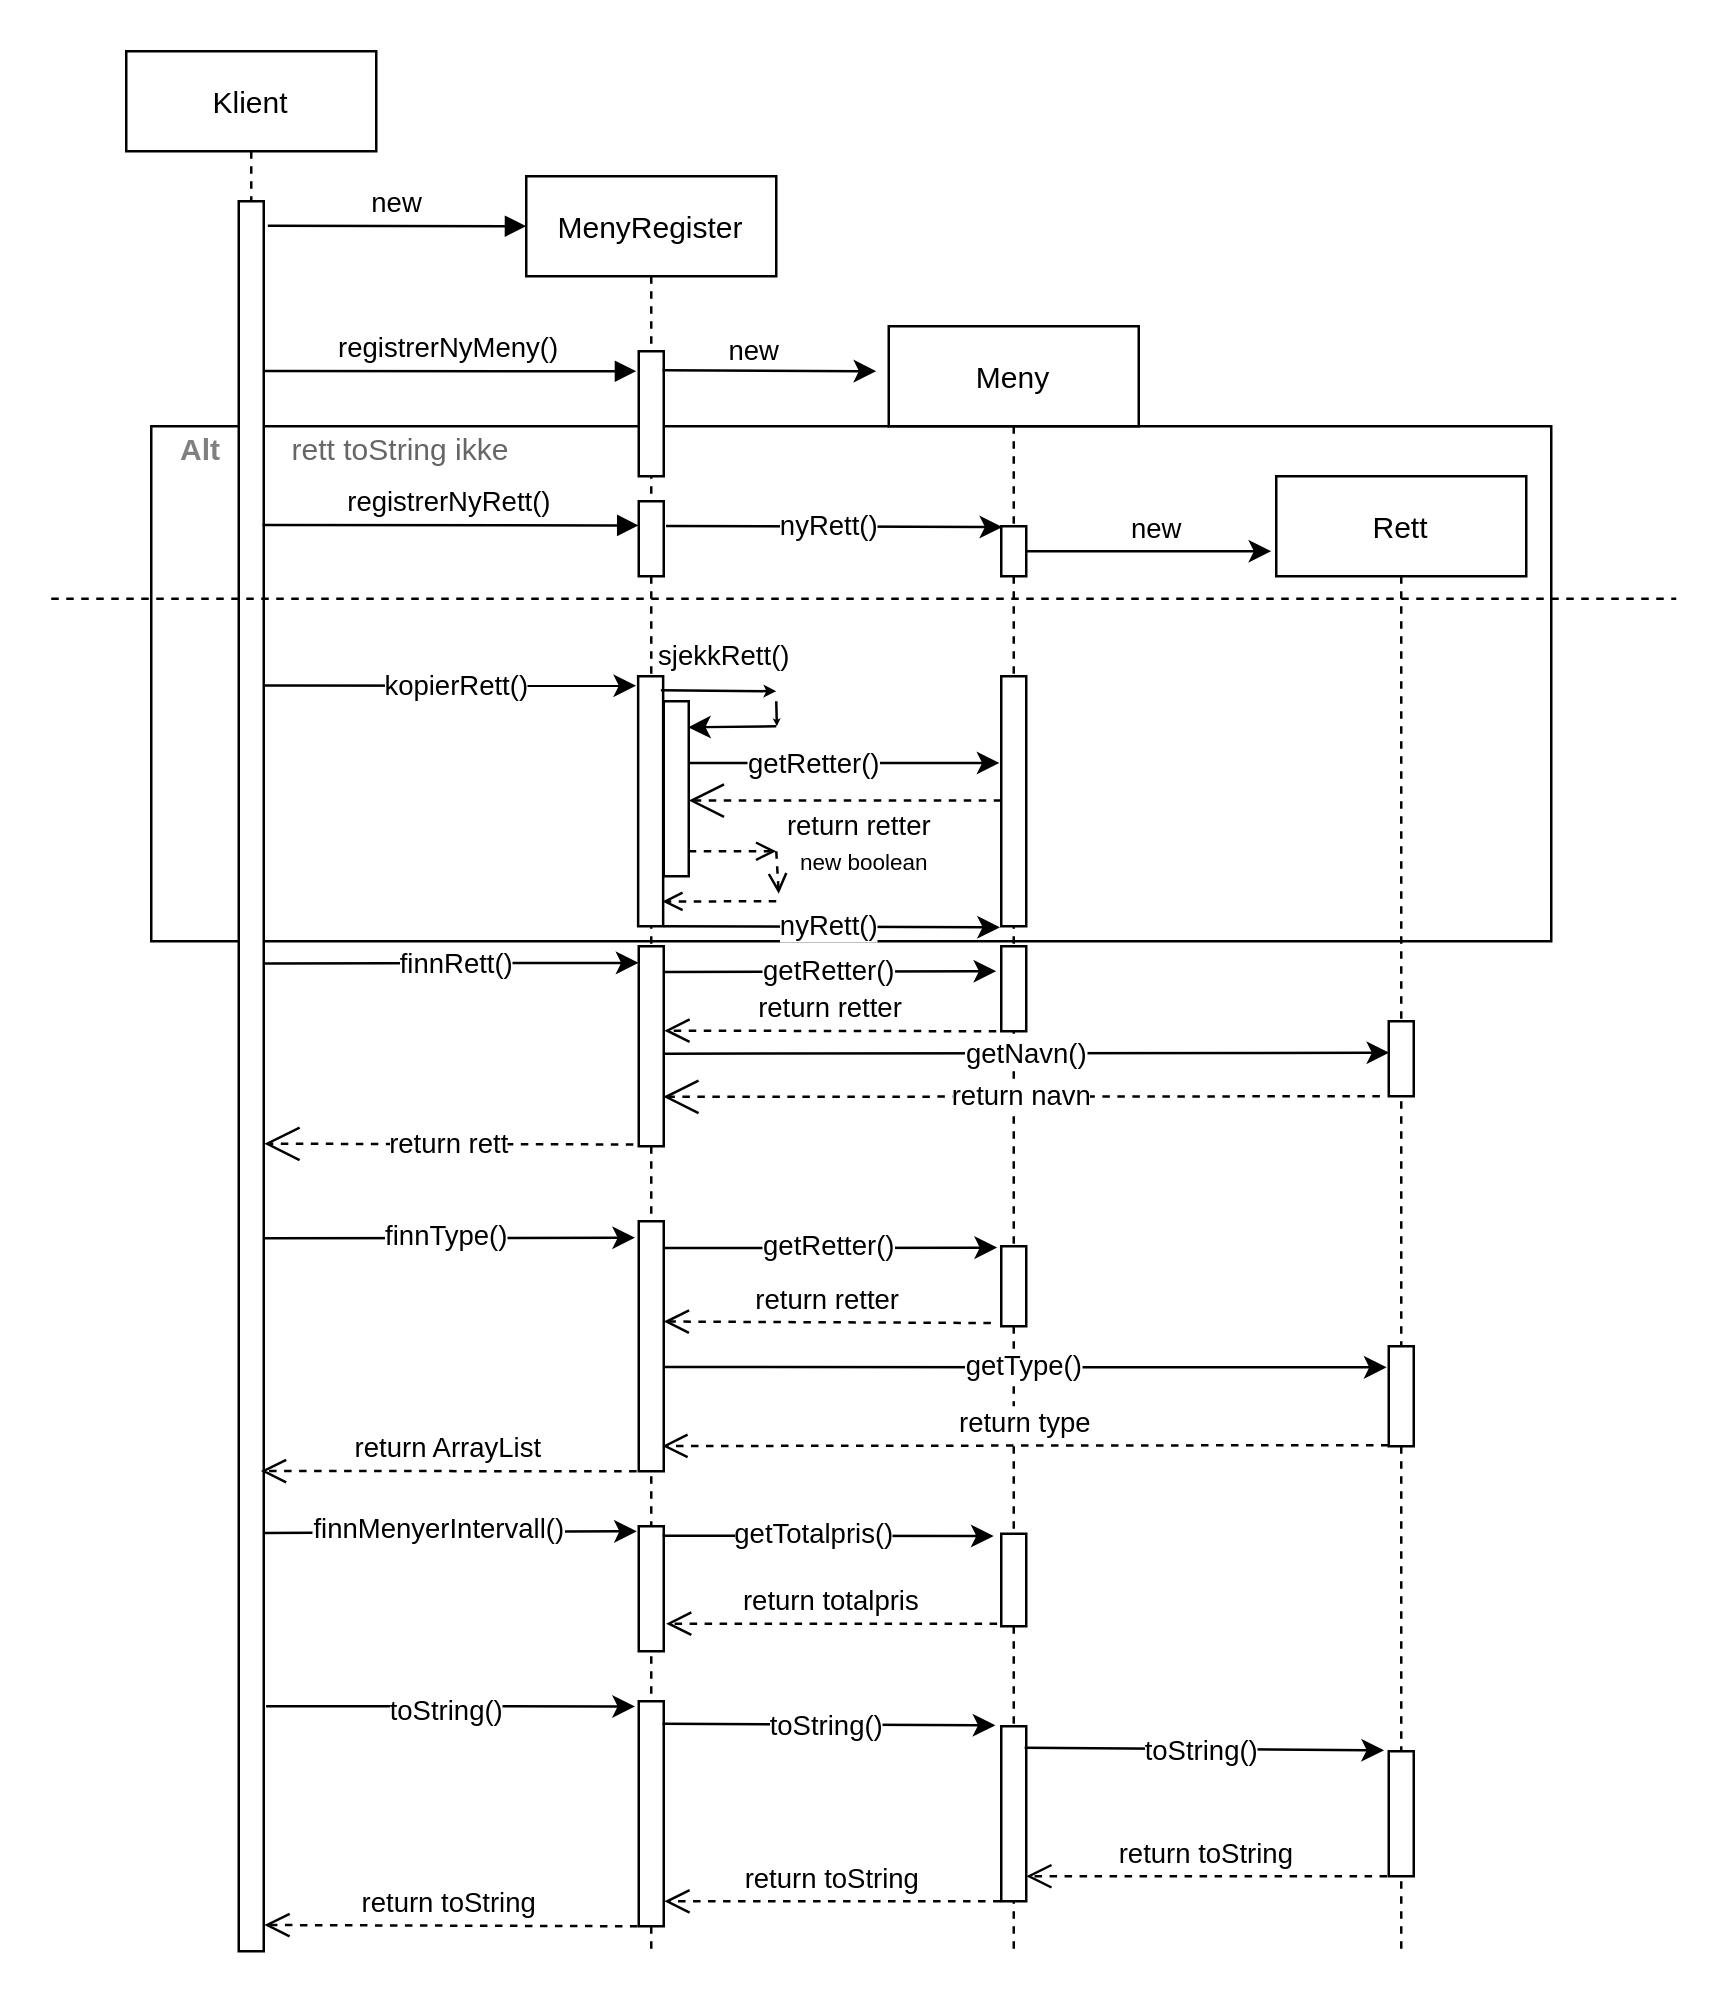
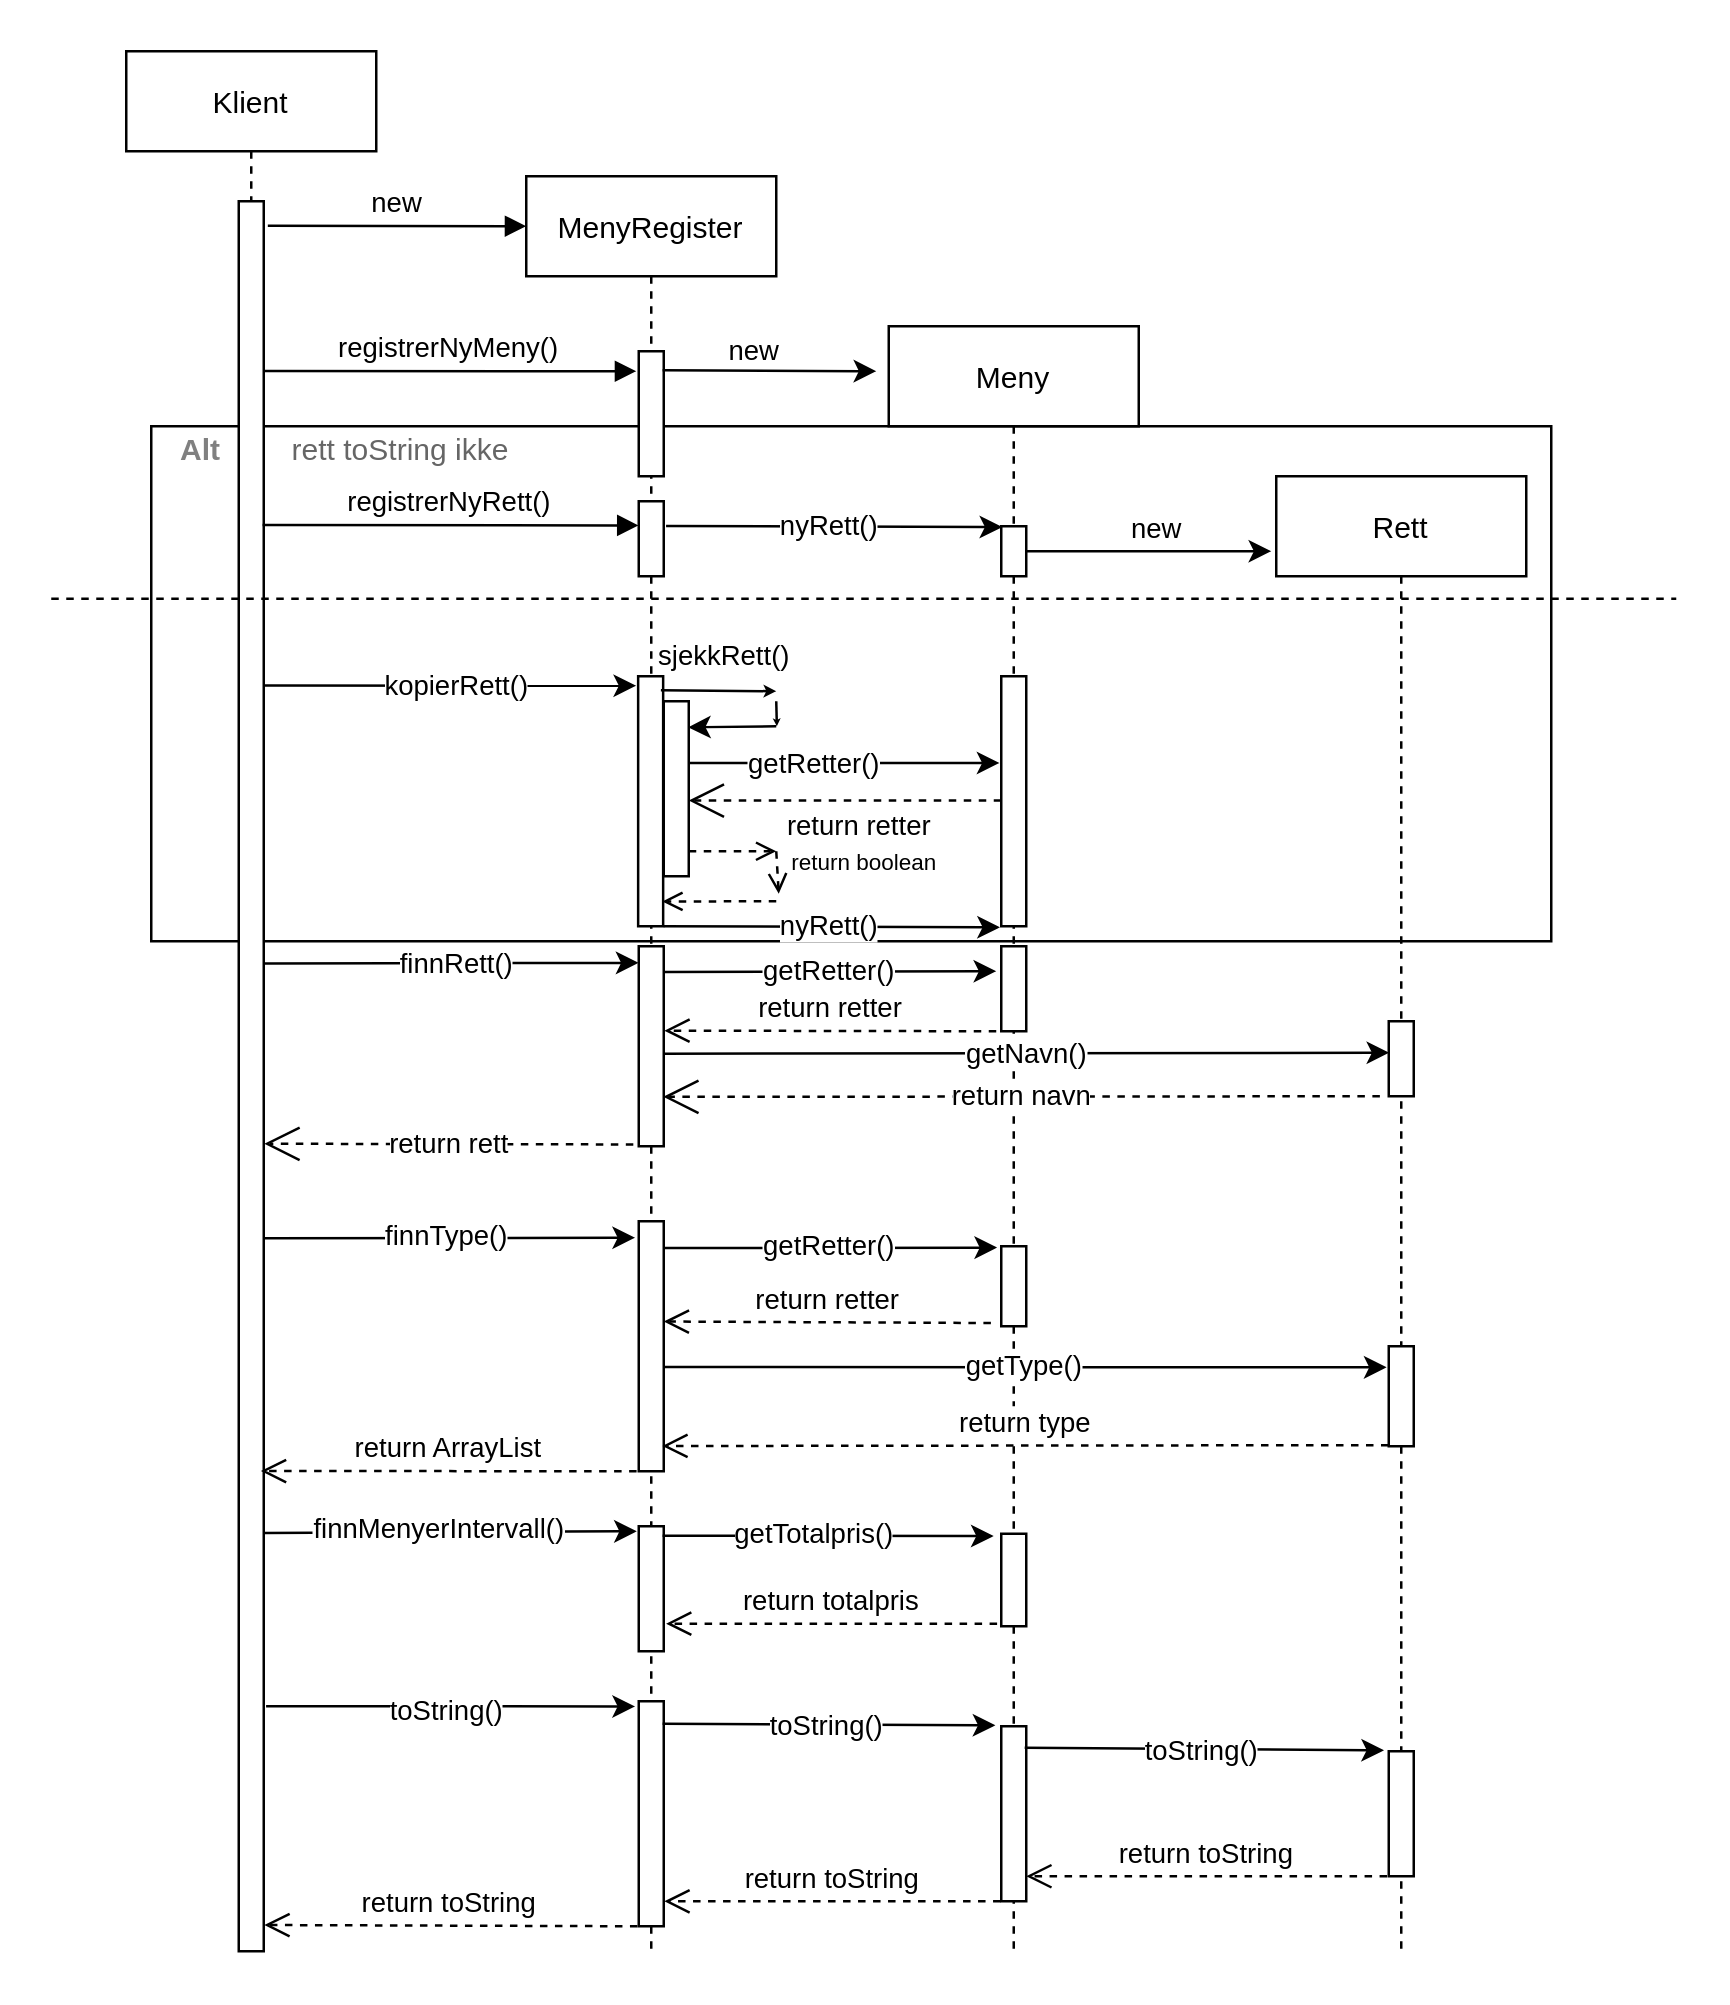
node "new boolean": label "new boolean" -> "return boolean"
